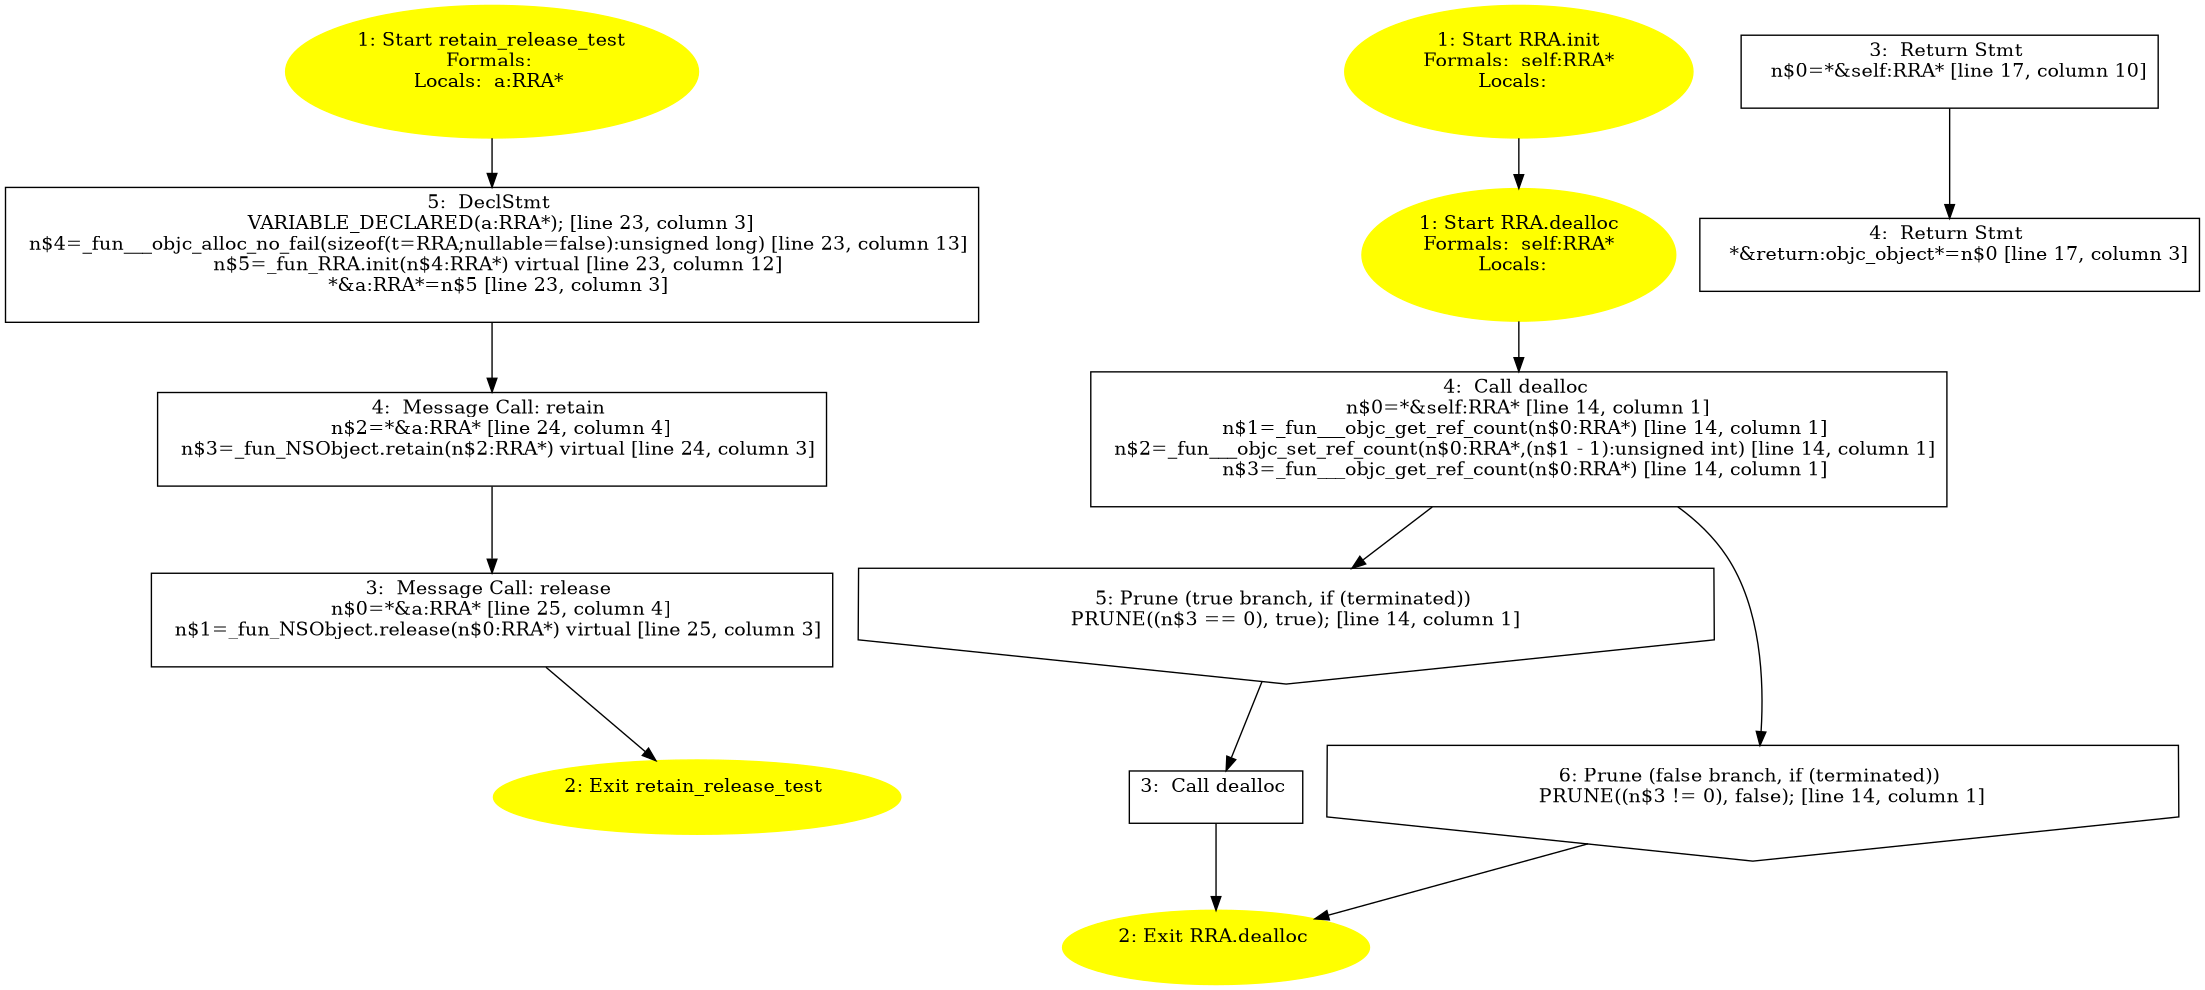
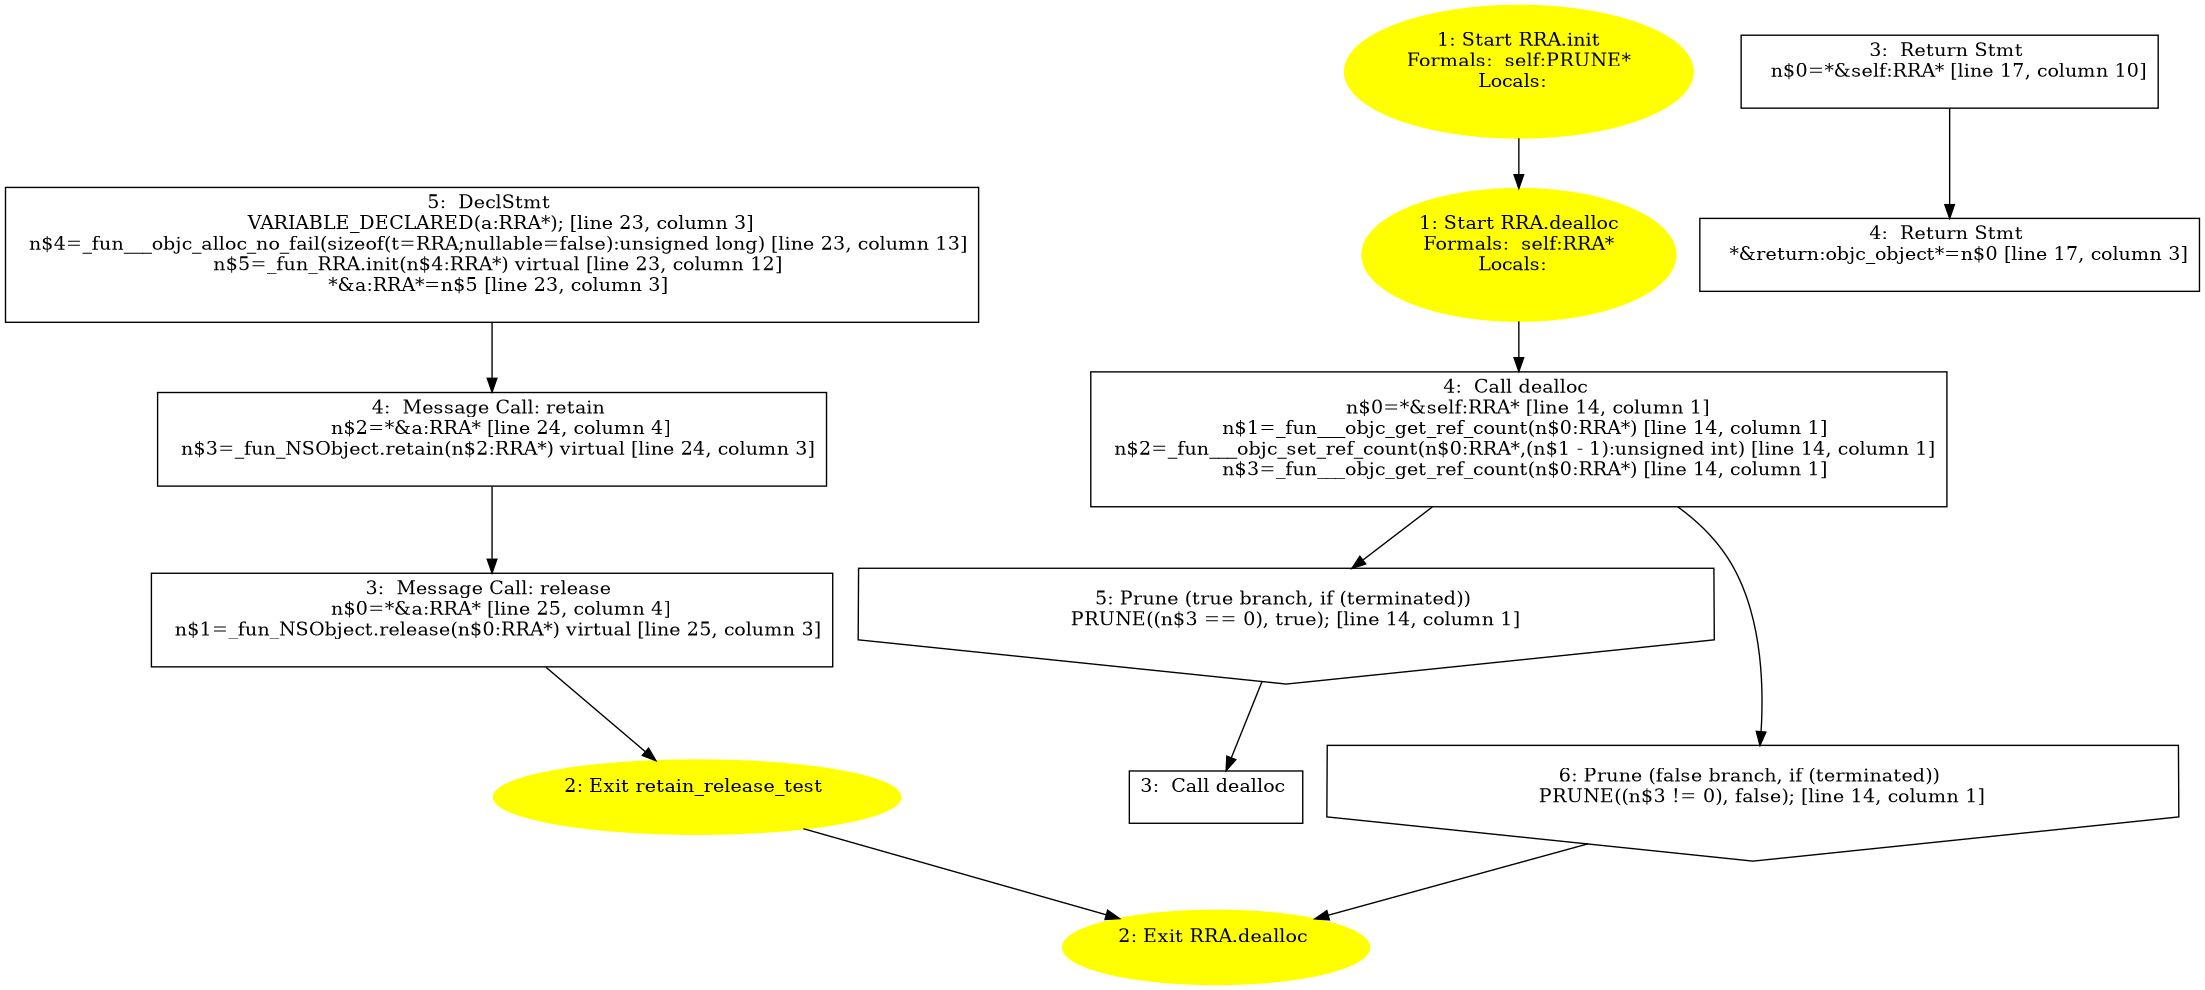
node "1: Start retain_release_test Formals: Locals:  a:RRA*": removed
node "1: Start RRA.init Formals:  self:RRA* Locals:": label "1: Start RRA.init Formals:  self:RRA* Locals:" -> "1: Start RRA.init Formals:  self:PRUNE* Locals:"
edge "3:  Call dealloc" -> "2: Exit RRA.dealloc": now "2: Exit retain_release_test" -> "2: Exit RRA.dealloc"
